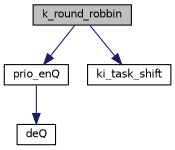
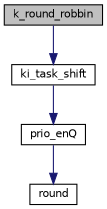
edge "k_round_robbin" -> "prio_enQ": now "ki_task_shift" -> "prio_enQ"
node "deQ": label "deQ" -> "round"
